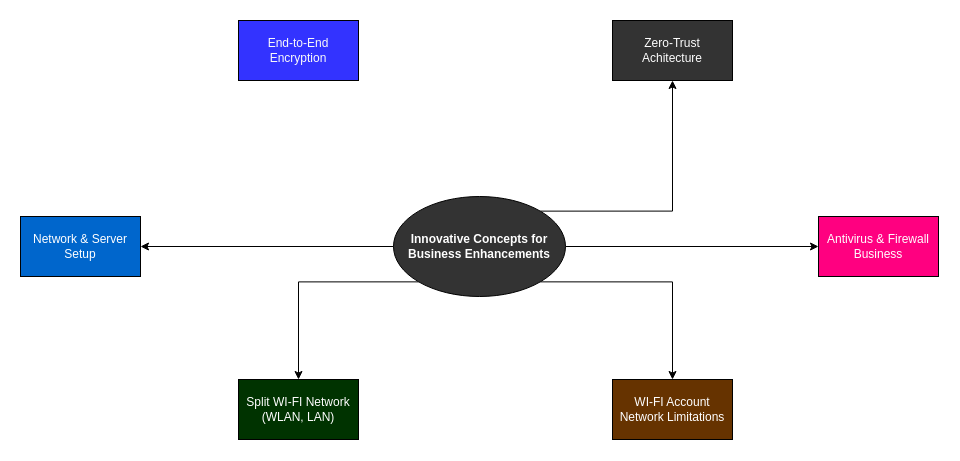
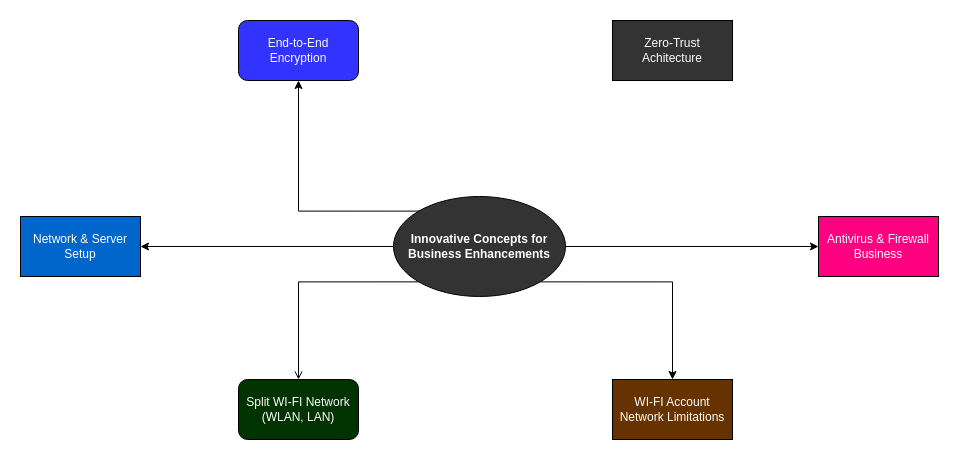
node "End-to-End Encryption": shape rectangle -> rounded rectangle
edge "Innovative Concepts for Business Enhancements" -> "Zero-Trust Achitecture": now "Innovative Concepts for Business Enhancements" -> "End-to-End Encryption"
edge "Innovative Concepts for Business Enhancements" -> "Split WI-FI Network (WLAN, LAN)": arrowhead classic -> open
node "Split WI-FI Network (WLAN, LAN)": shape rectangle -> rounded rectangle
